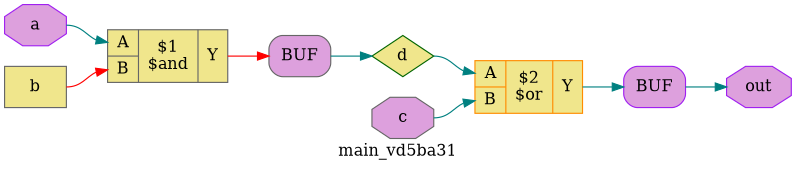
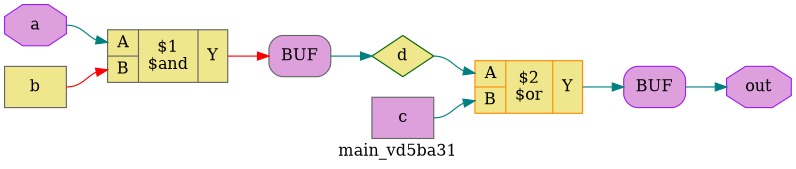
node "c": shape octagon -> box
